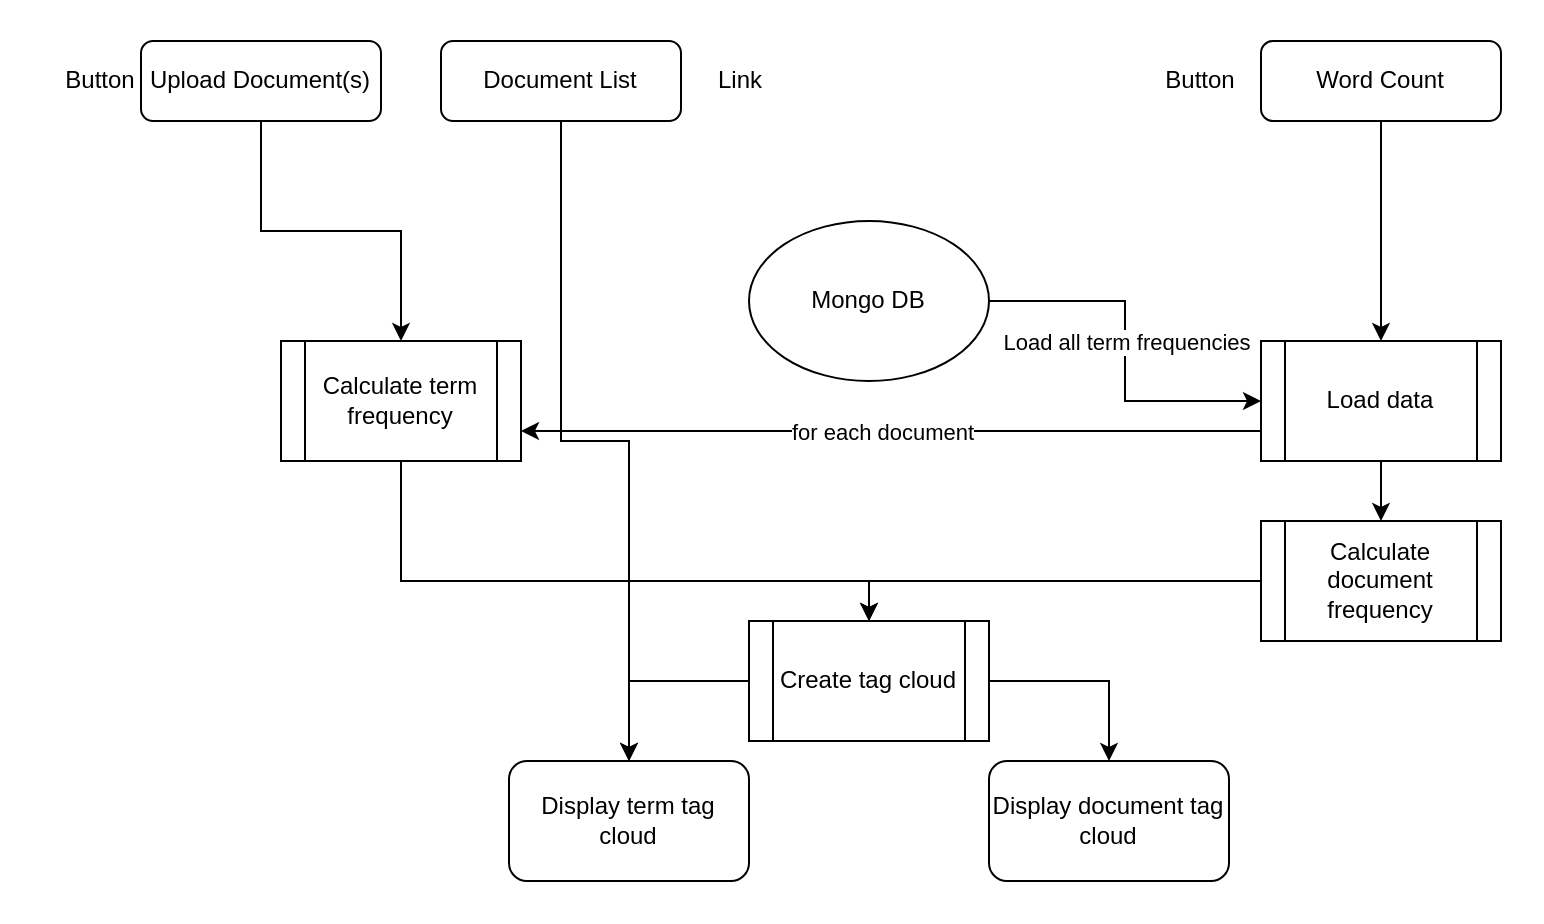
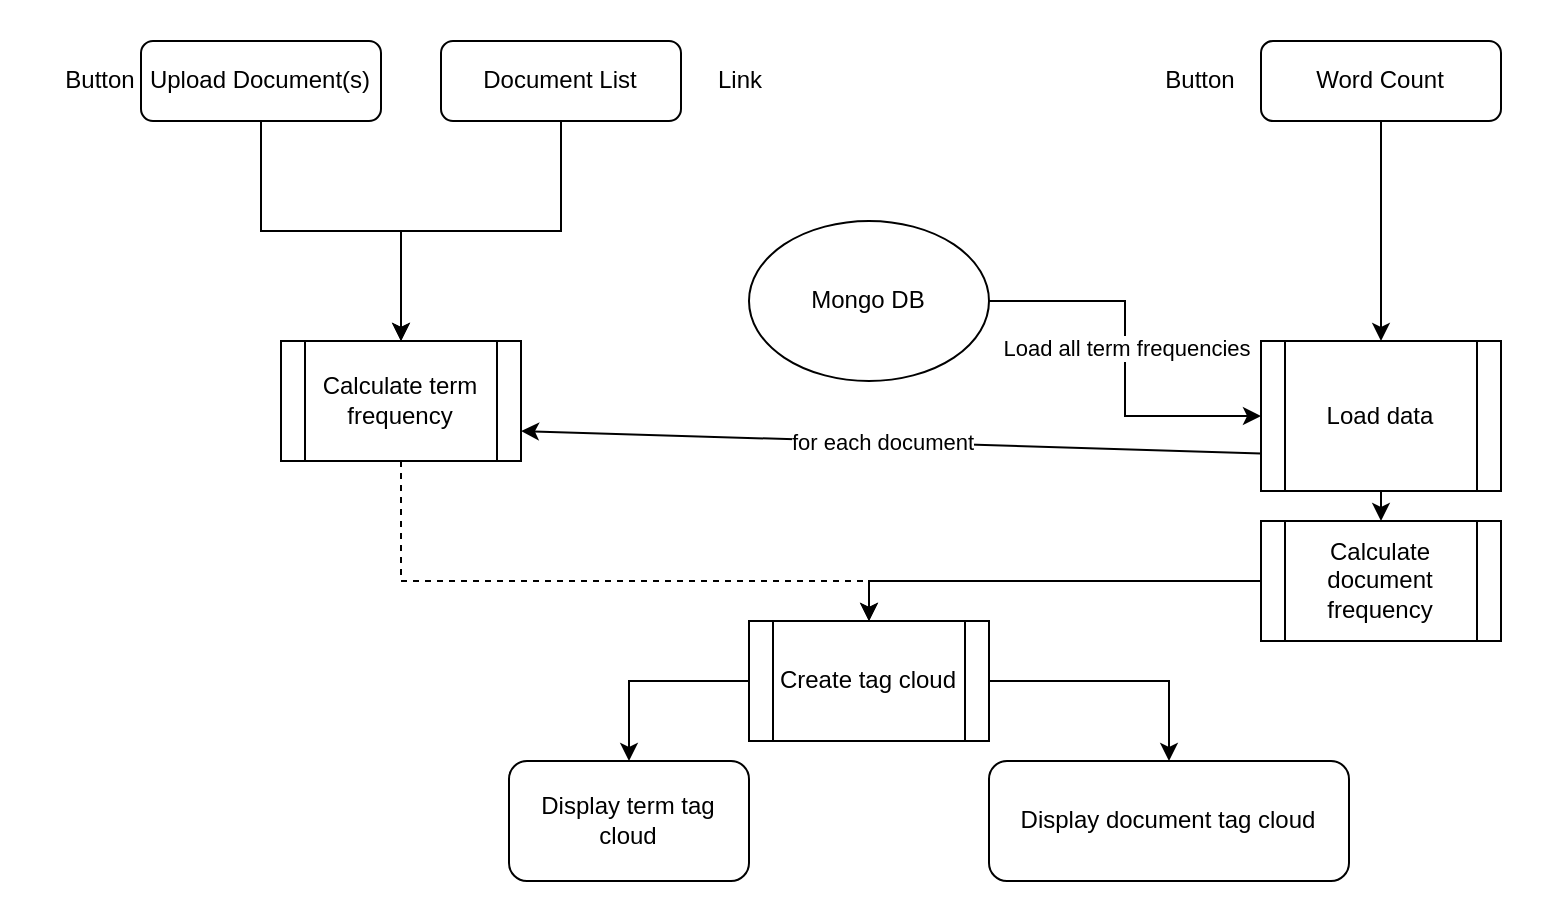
node "Load data": size 240x120 -> 240x150
edge "Document List" -> "Display term tag cloud": now "Document List" -> "Calculate term frequency"
edge "Calculate term frequency" -> "Create tag cloud": style solid -> dashed
node "Display document tag cloud": size 240x120 -> 360x120
